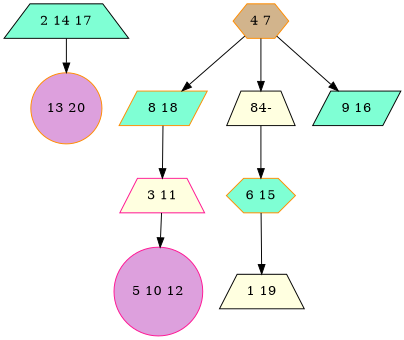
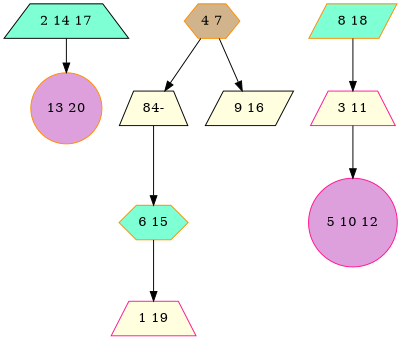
edge "4 7" -> "8 18": removed
node "9 16": fillcolor aquamarine -> lightyellow
node "1 19": color black -> deeppink
